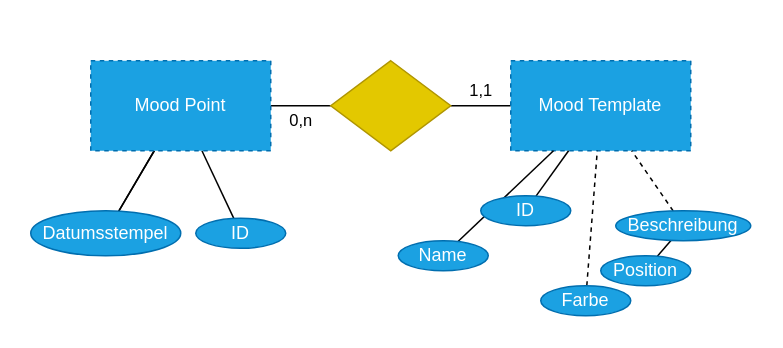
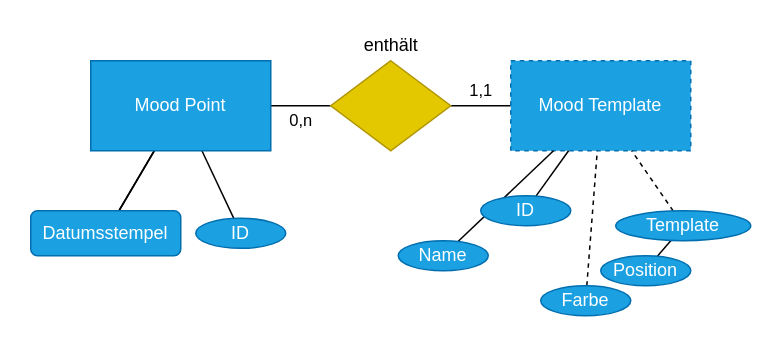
node "enthält": added
node "Mood Point": style dashed -> solid
node "Beschreibung": label "Beschreibung" -> "Template"
node "Datumsstempel": shape ellipse -> rounded rectangle
